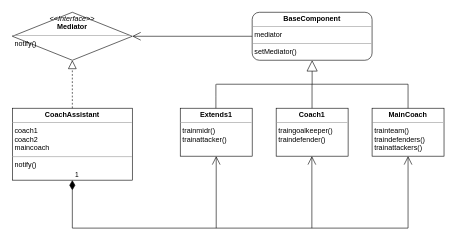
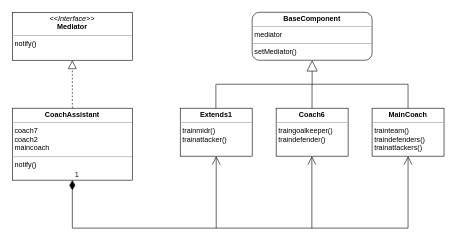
node "<<Interface>> Mediator notify()": shape diamond -> rectangle
edge "BaseComponent mediator setMediator()" -> "<<Interface>> Mediator notify()": removed
node "Coach1 traingoalkeeper() traindefender()": label "Coach1 traingoalkeeper() traindefender()" -> "Coach6 traingoalkeeper() traindefender()"
node "CoachAssistant coach1 coach2 maincoach notify()": label "CoachAssistant coach1 coach2 maincoach notify()" -> "CoachAssistant coach7 coach2 maincoach notify()"
